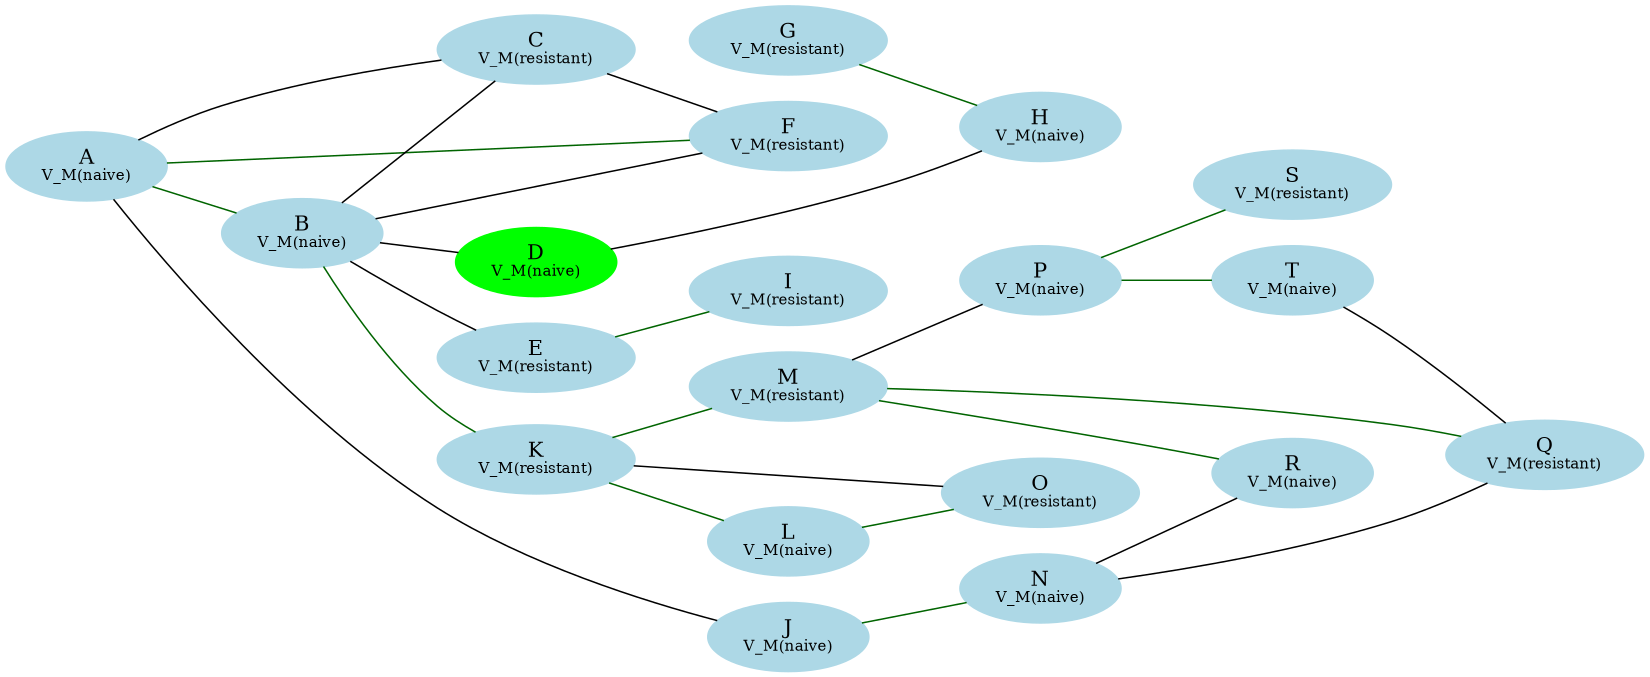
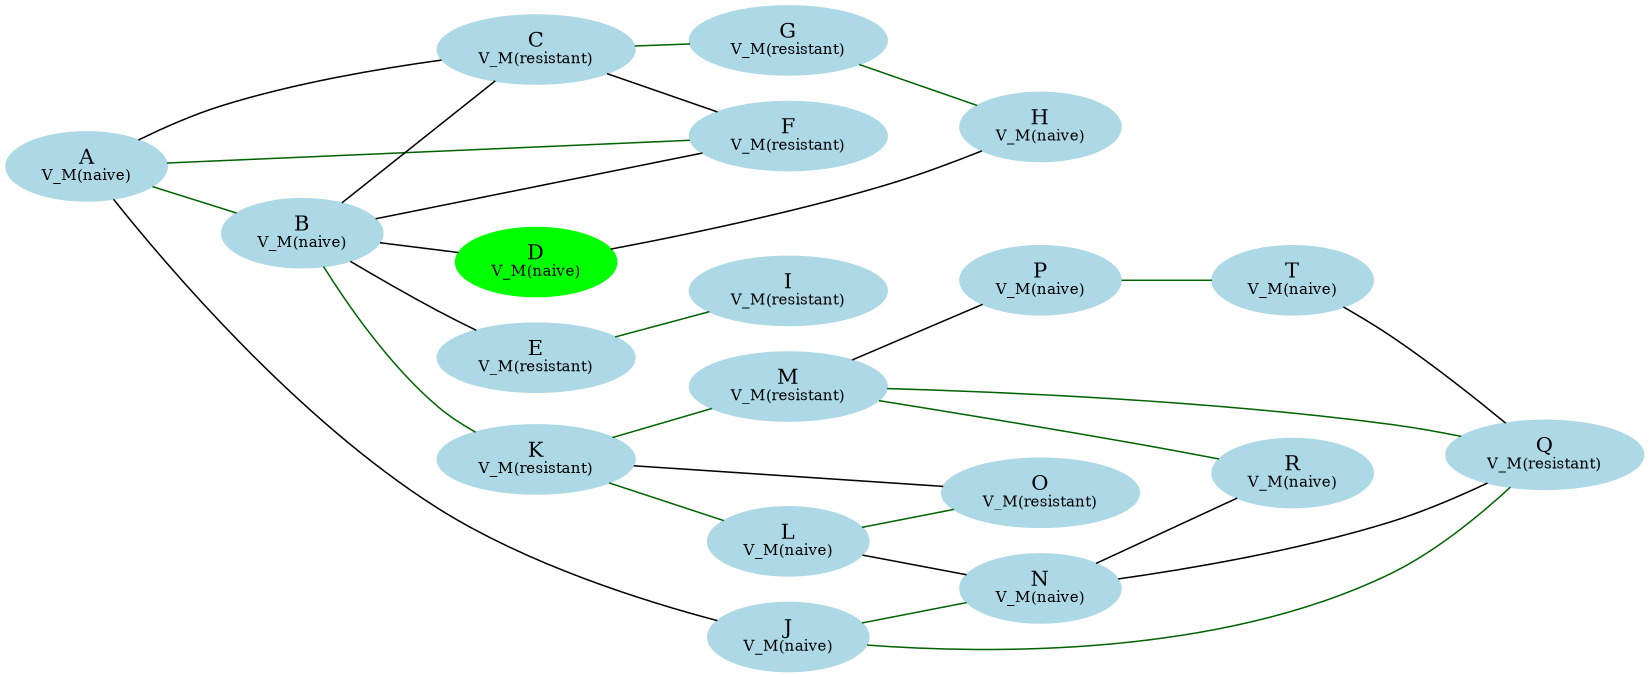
edge "G" -- "C": added
node "S": removed
edge "L" -- "N": added
edge "Q" -- "J": added
